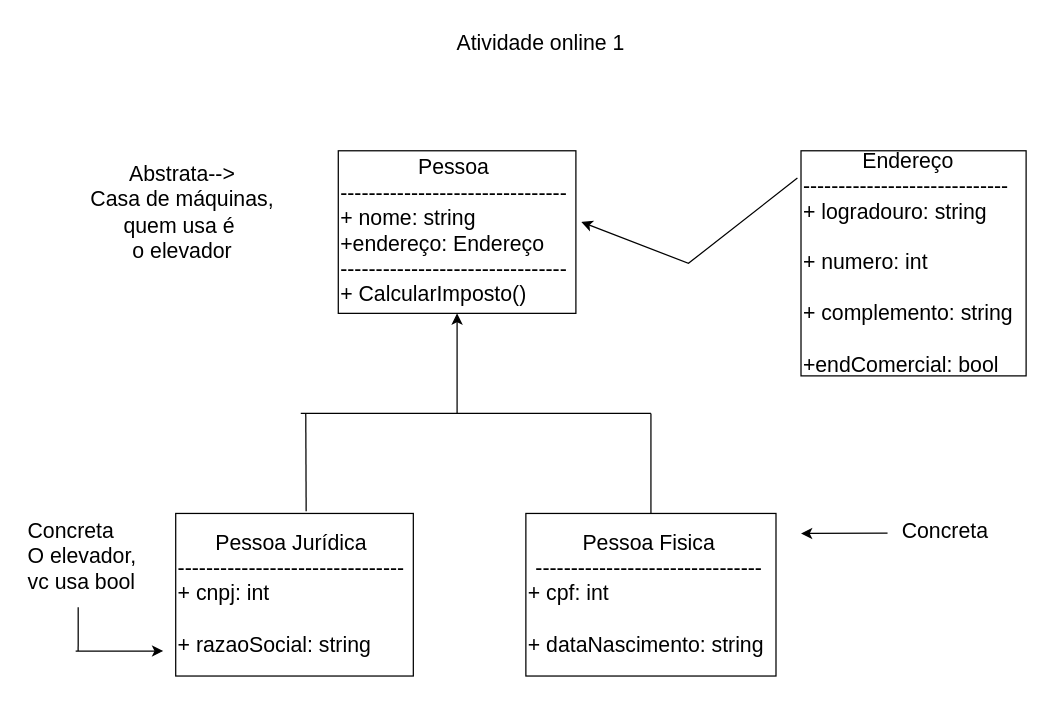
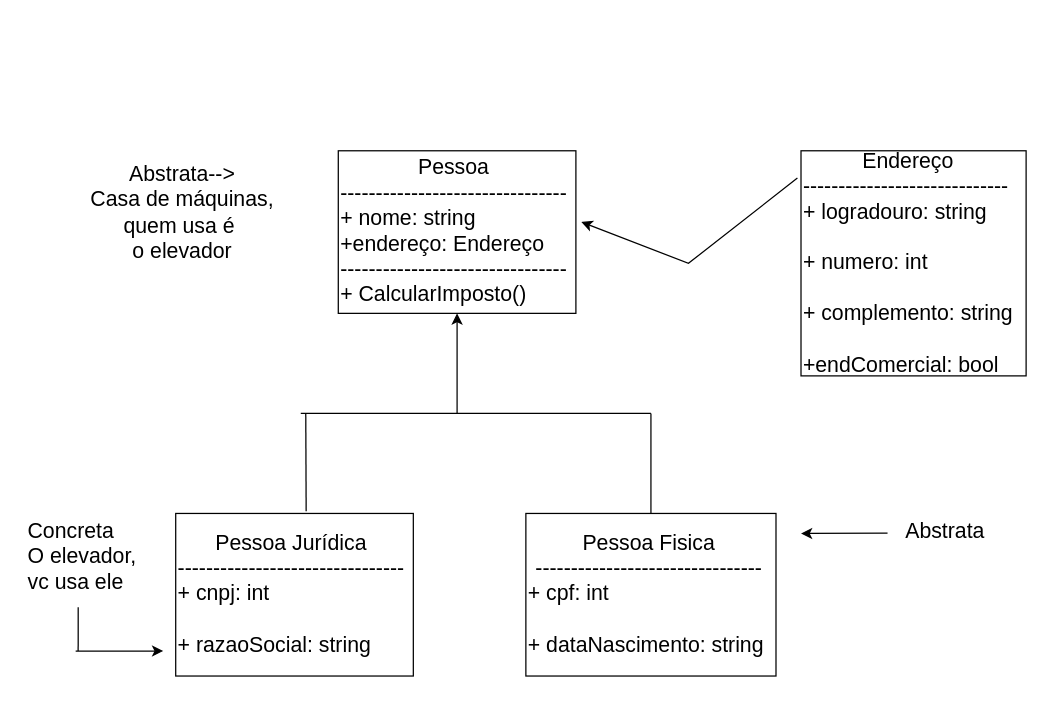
node "Atividade online 1": removed
node "Concreta": label "Concreta" -> "Abstrata"
node "Concreta O elevador, vc usa bool": label "Concreta O elevador, vc usa bool" -> "Concreta O elevador, vc usa ele"
